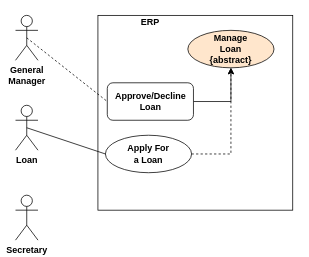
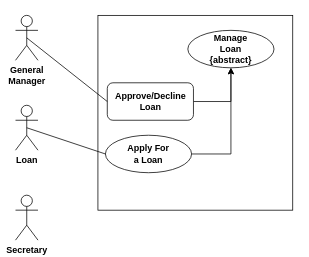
node "ERP": removed
node "Manage Loan {abstract}": fillcolor #ffe6cc -> #ffffff
edge "General Manager" -- "Approve/Decline Loan": style dashed -> solid
edge "Apply For a Loan" -> "Manage Loan {abstract}": style dashed -> solid
